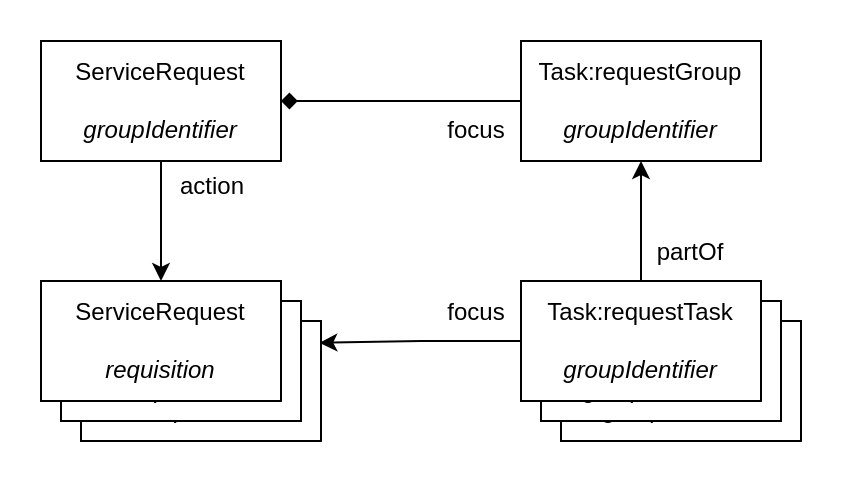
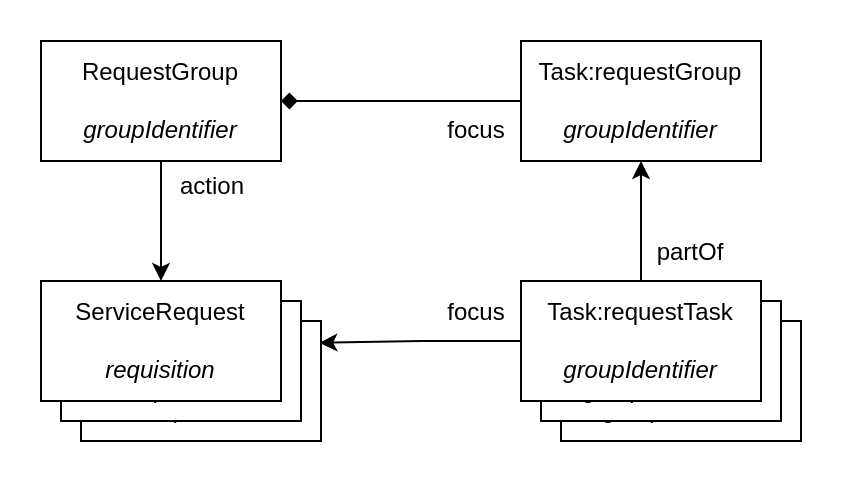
node "ServiceRequest groupIdentifier": label "ServiceRequest groupIdentifier" -> "RequestGroup groupIdentifier"
